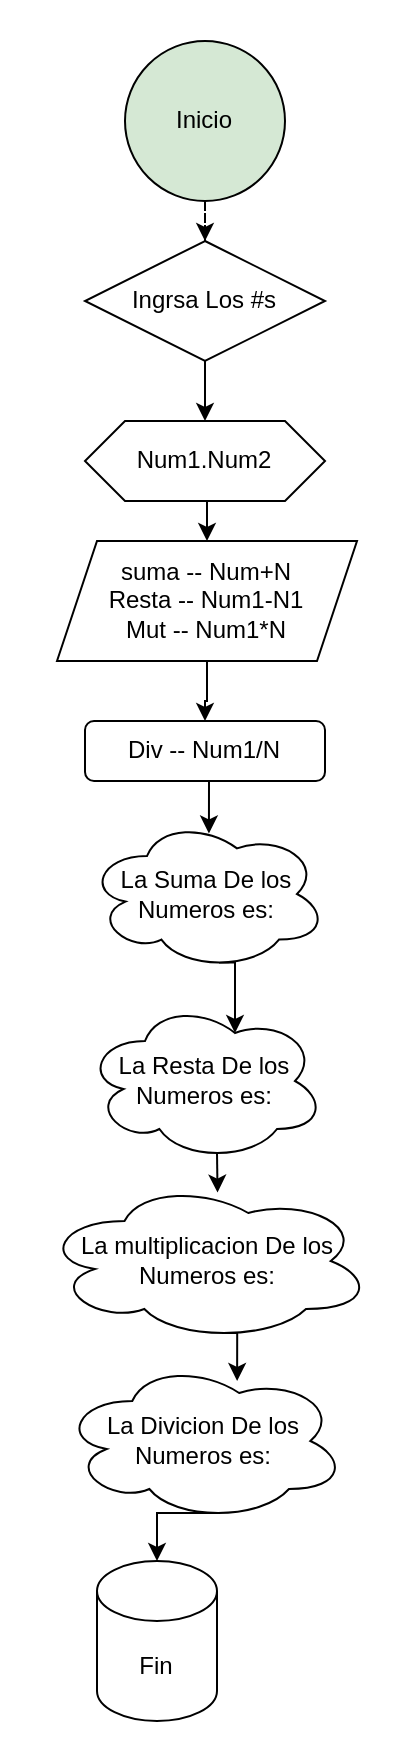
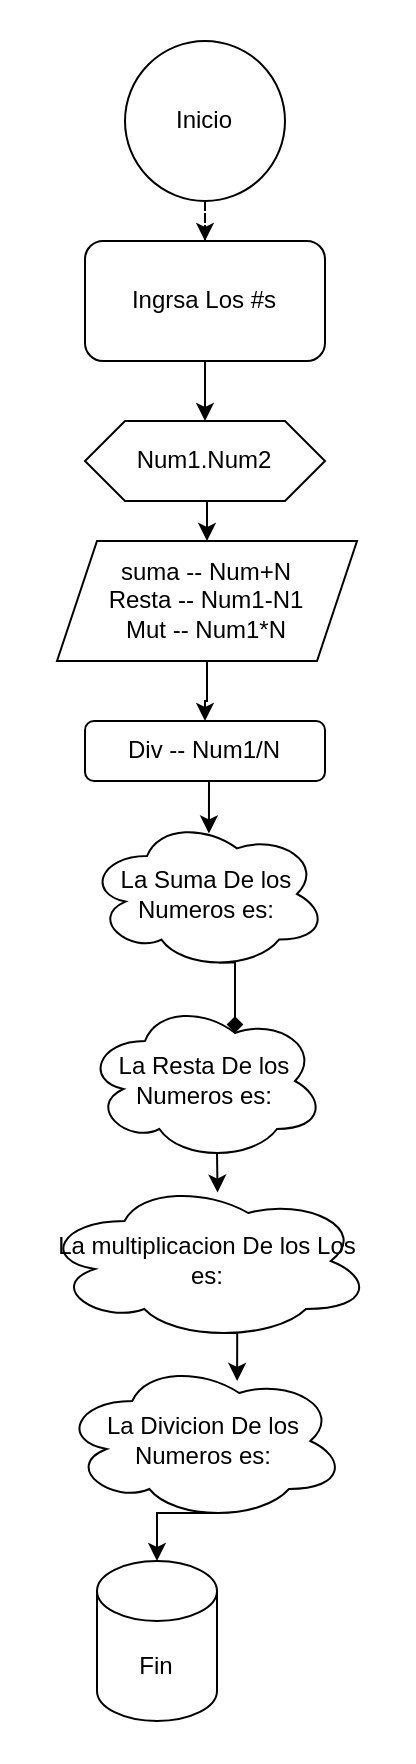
node "Inicio": fillcolor #d5e8d4 -> #ffffff
node "Ingrsa Los #s": shape diamond -> rounded rectangle
edge "La Suma De los Numeros es:" -> "La Resta De los Numeros es:": arrowhead classic -> diamond
node "La multiplicacion De los Numeros es:": label "La multiplicacion De los Numeros es:" -> "La multiplicacion De los Los es:"
